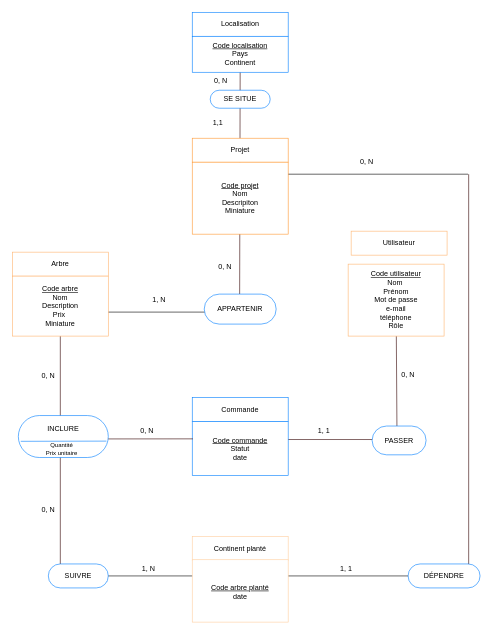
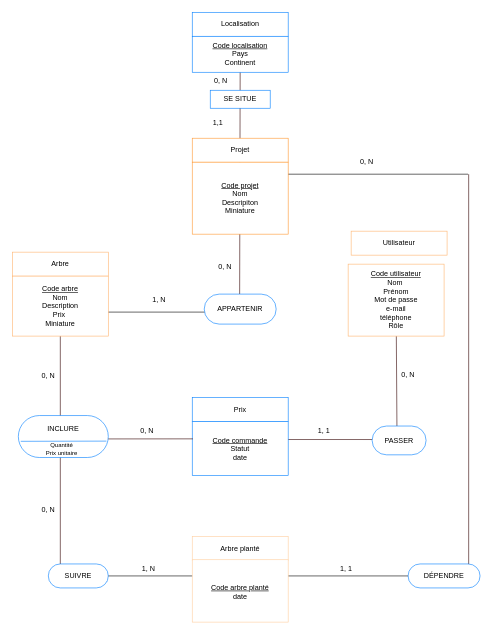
node "SE SITUE": shape rounded rectangle -> rectangle
node "Commande": label "Commande" -> "Prix"
node "Continent planté": label "Continent planté" -> "Arbre planté"
